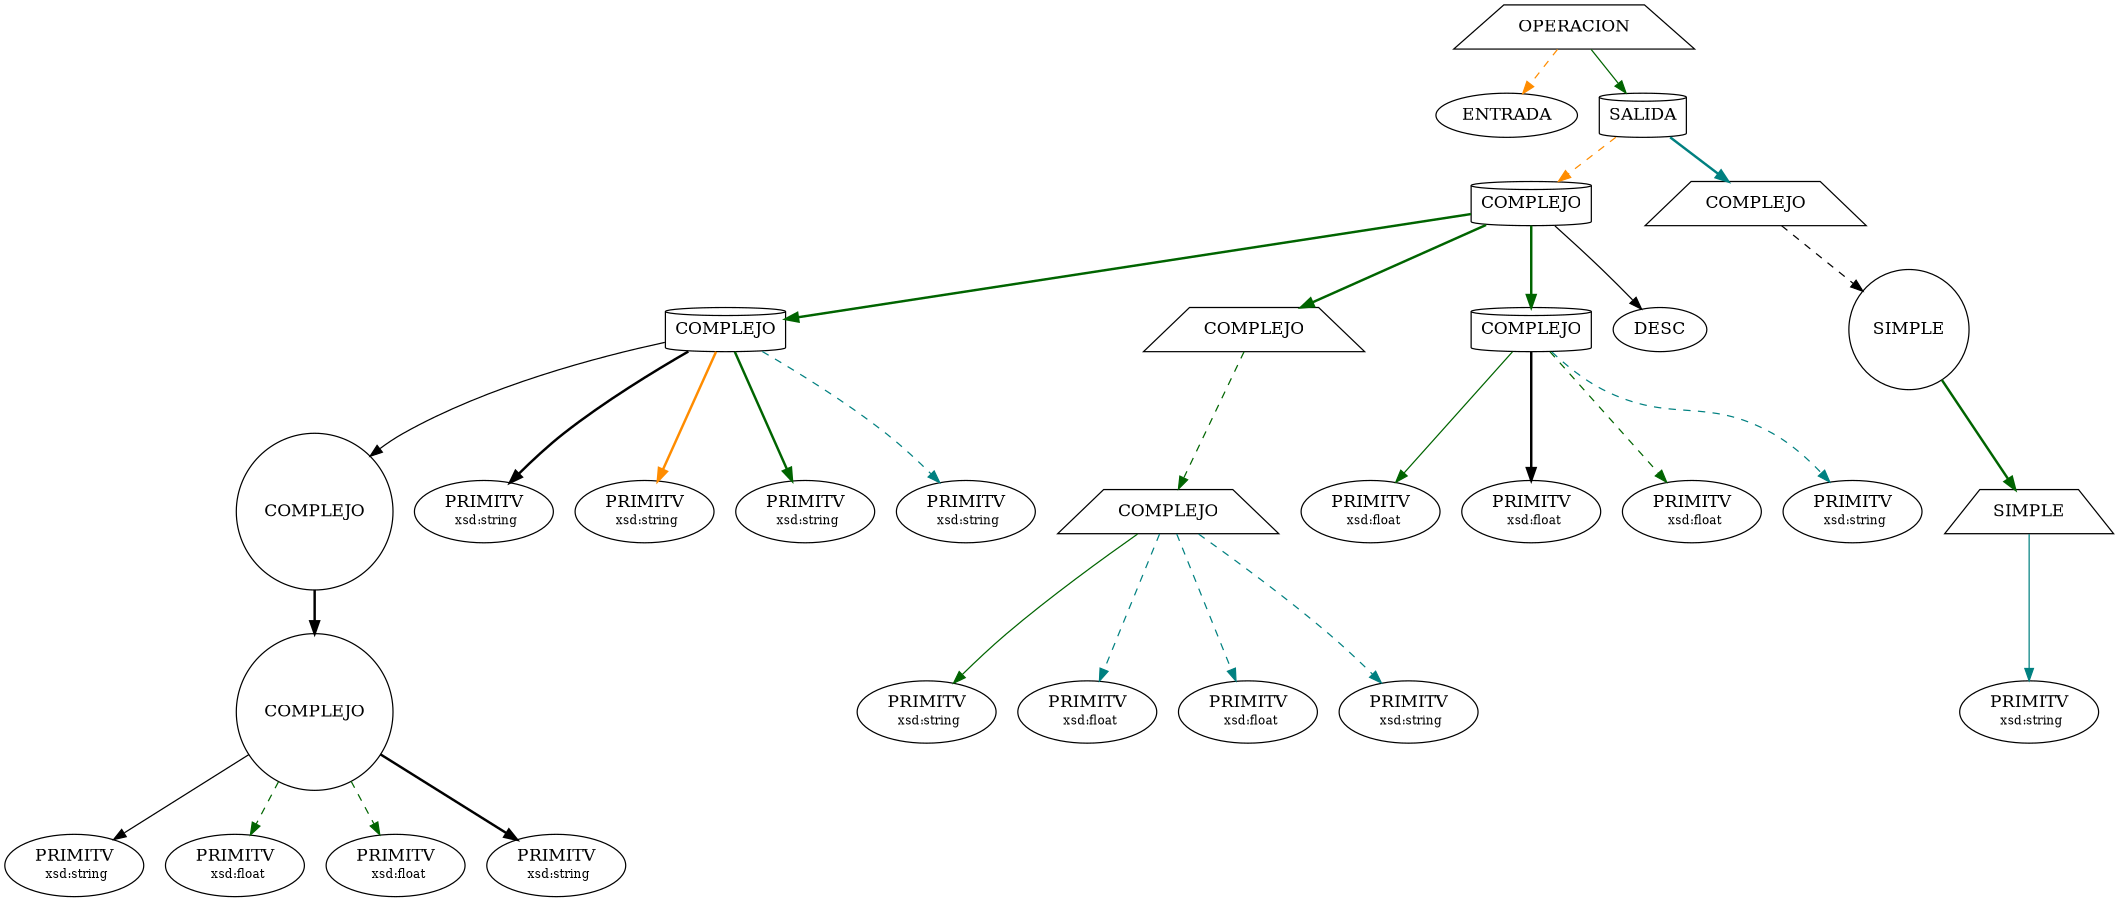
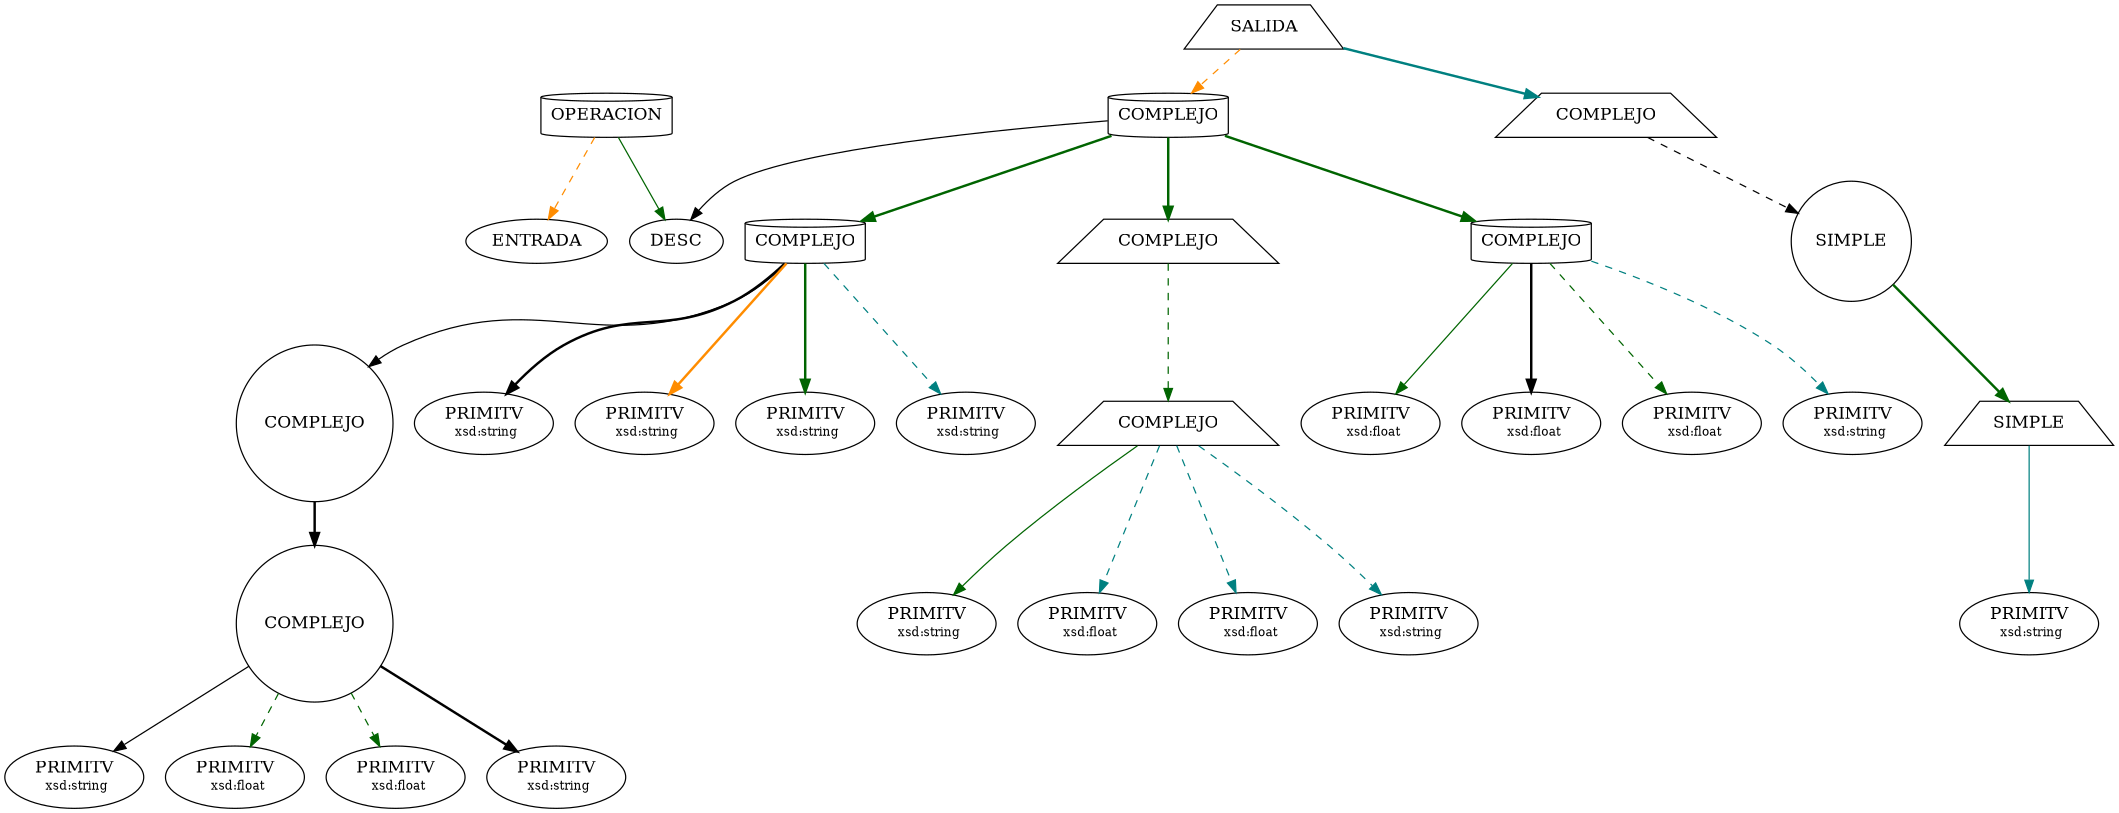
node "OPERACION": shape trapezium -> cylinder
edge "OPERACION" -> "SALIDA": now "OPERACION" -> "DESC"
node "SALIDA": shape cylinder -> trapezium
